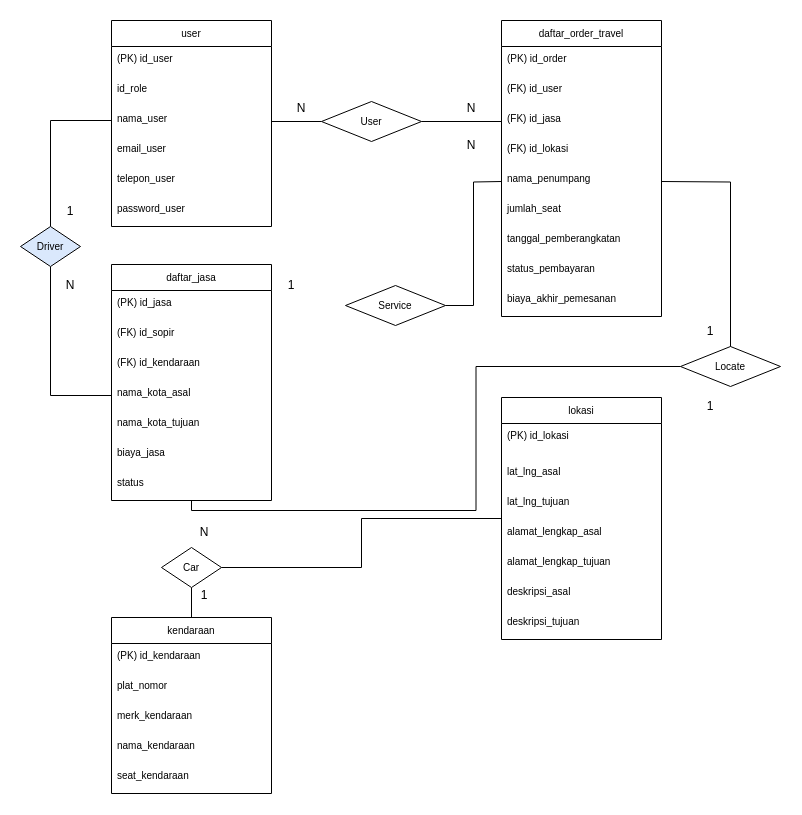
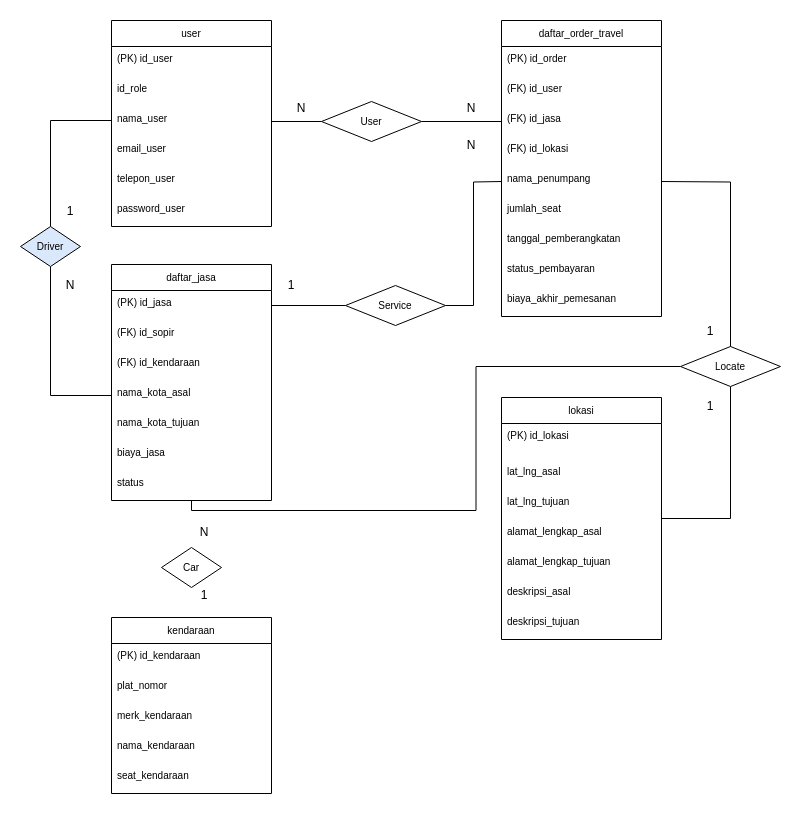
edge "(PK) id_jasa" -- "Service": added
edge "lokasi" -- "Car": now "lokasi" -- "Locate"
edge "Car" -- "kendaraan": removed
